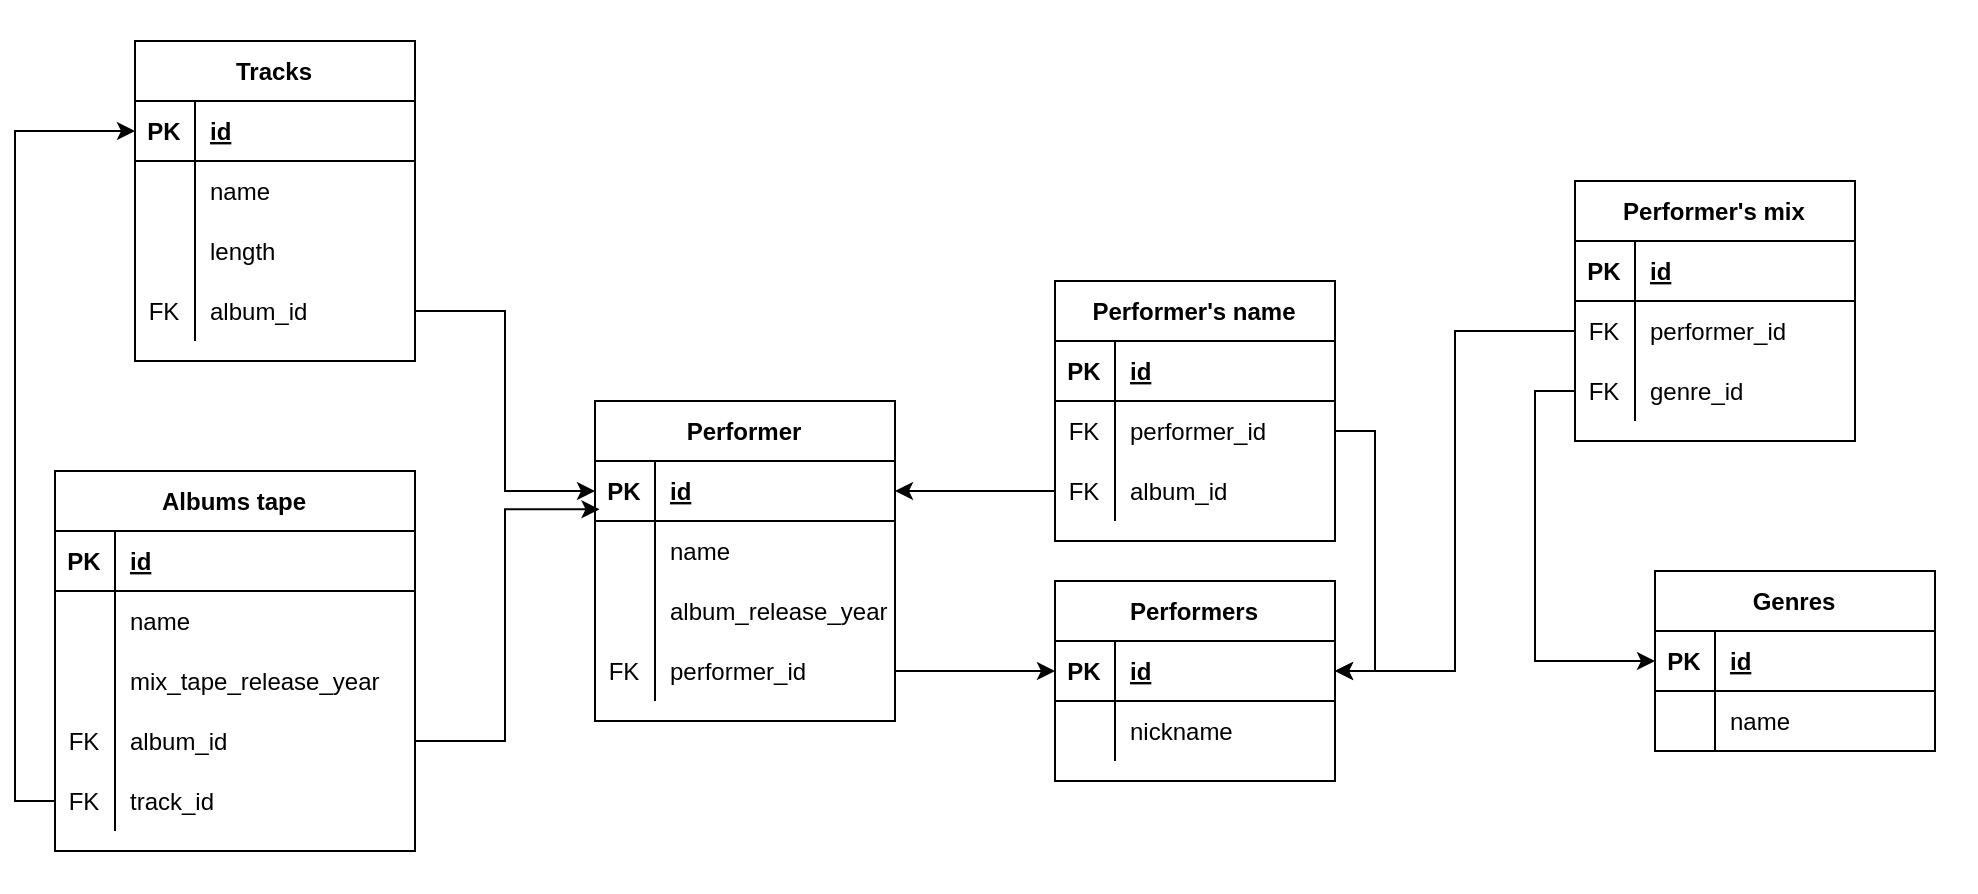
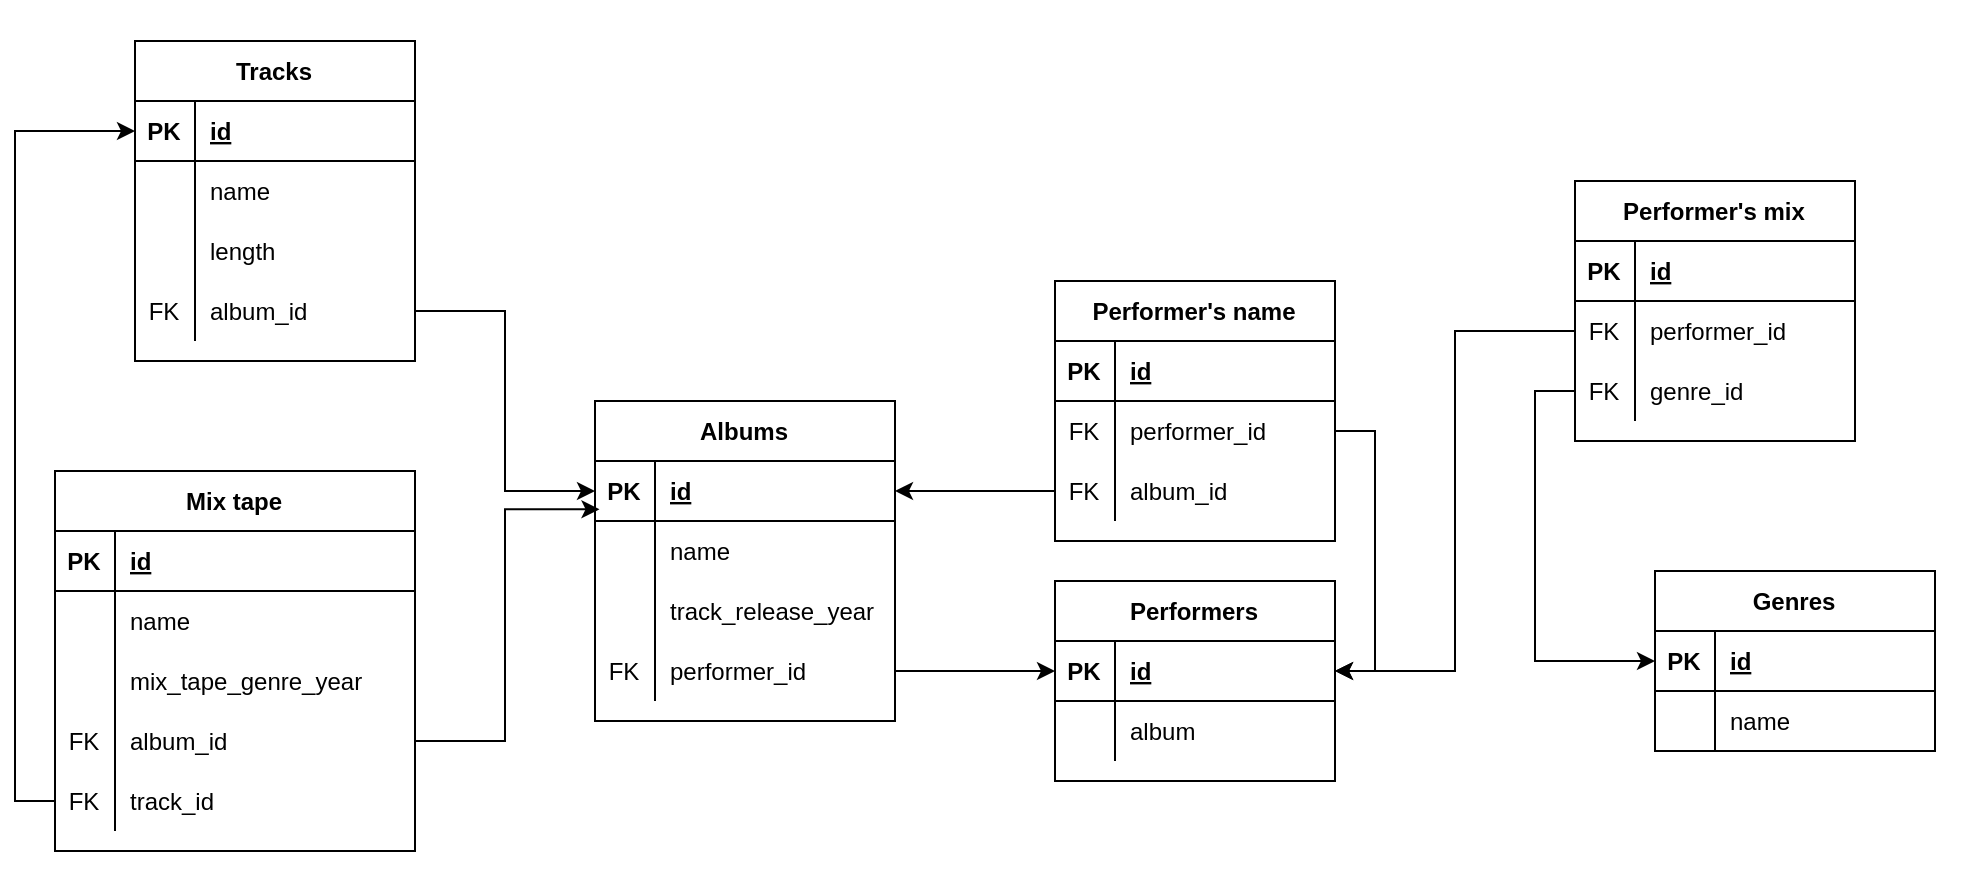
node "Performer": label "Performer" -> "Albums"
node "Albums tape": label "Albums tape" -> "Mix tape"
node "album_release_year": label "album_release_year" -> "track_release_year"
node "mix_tape_release_year": label "mix_tape_release_year" -> "mix_tape_genre_year"
node "nickname": label "nickname" -> "album"
